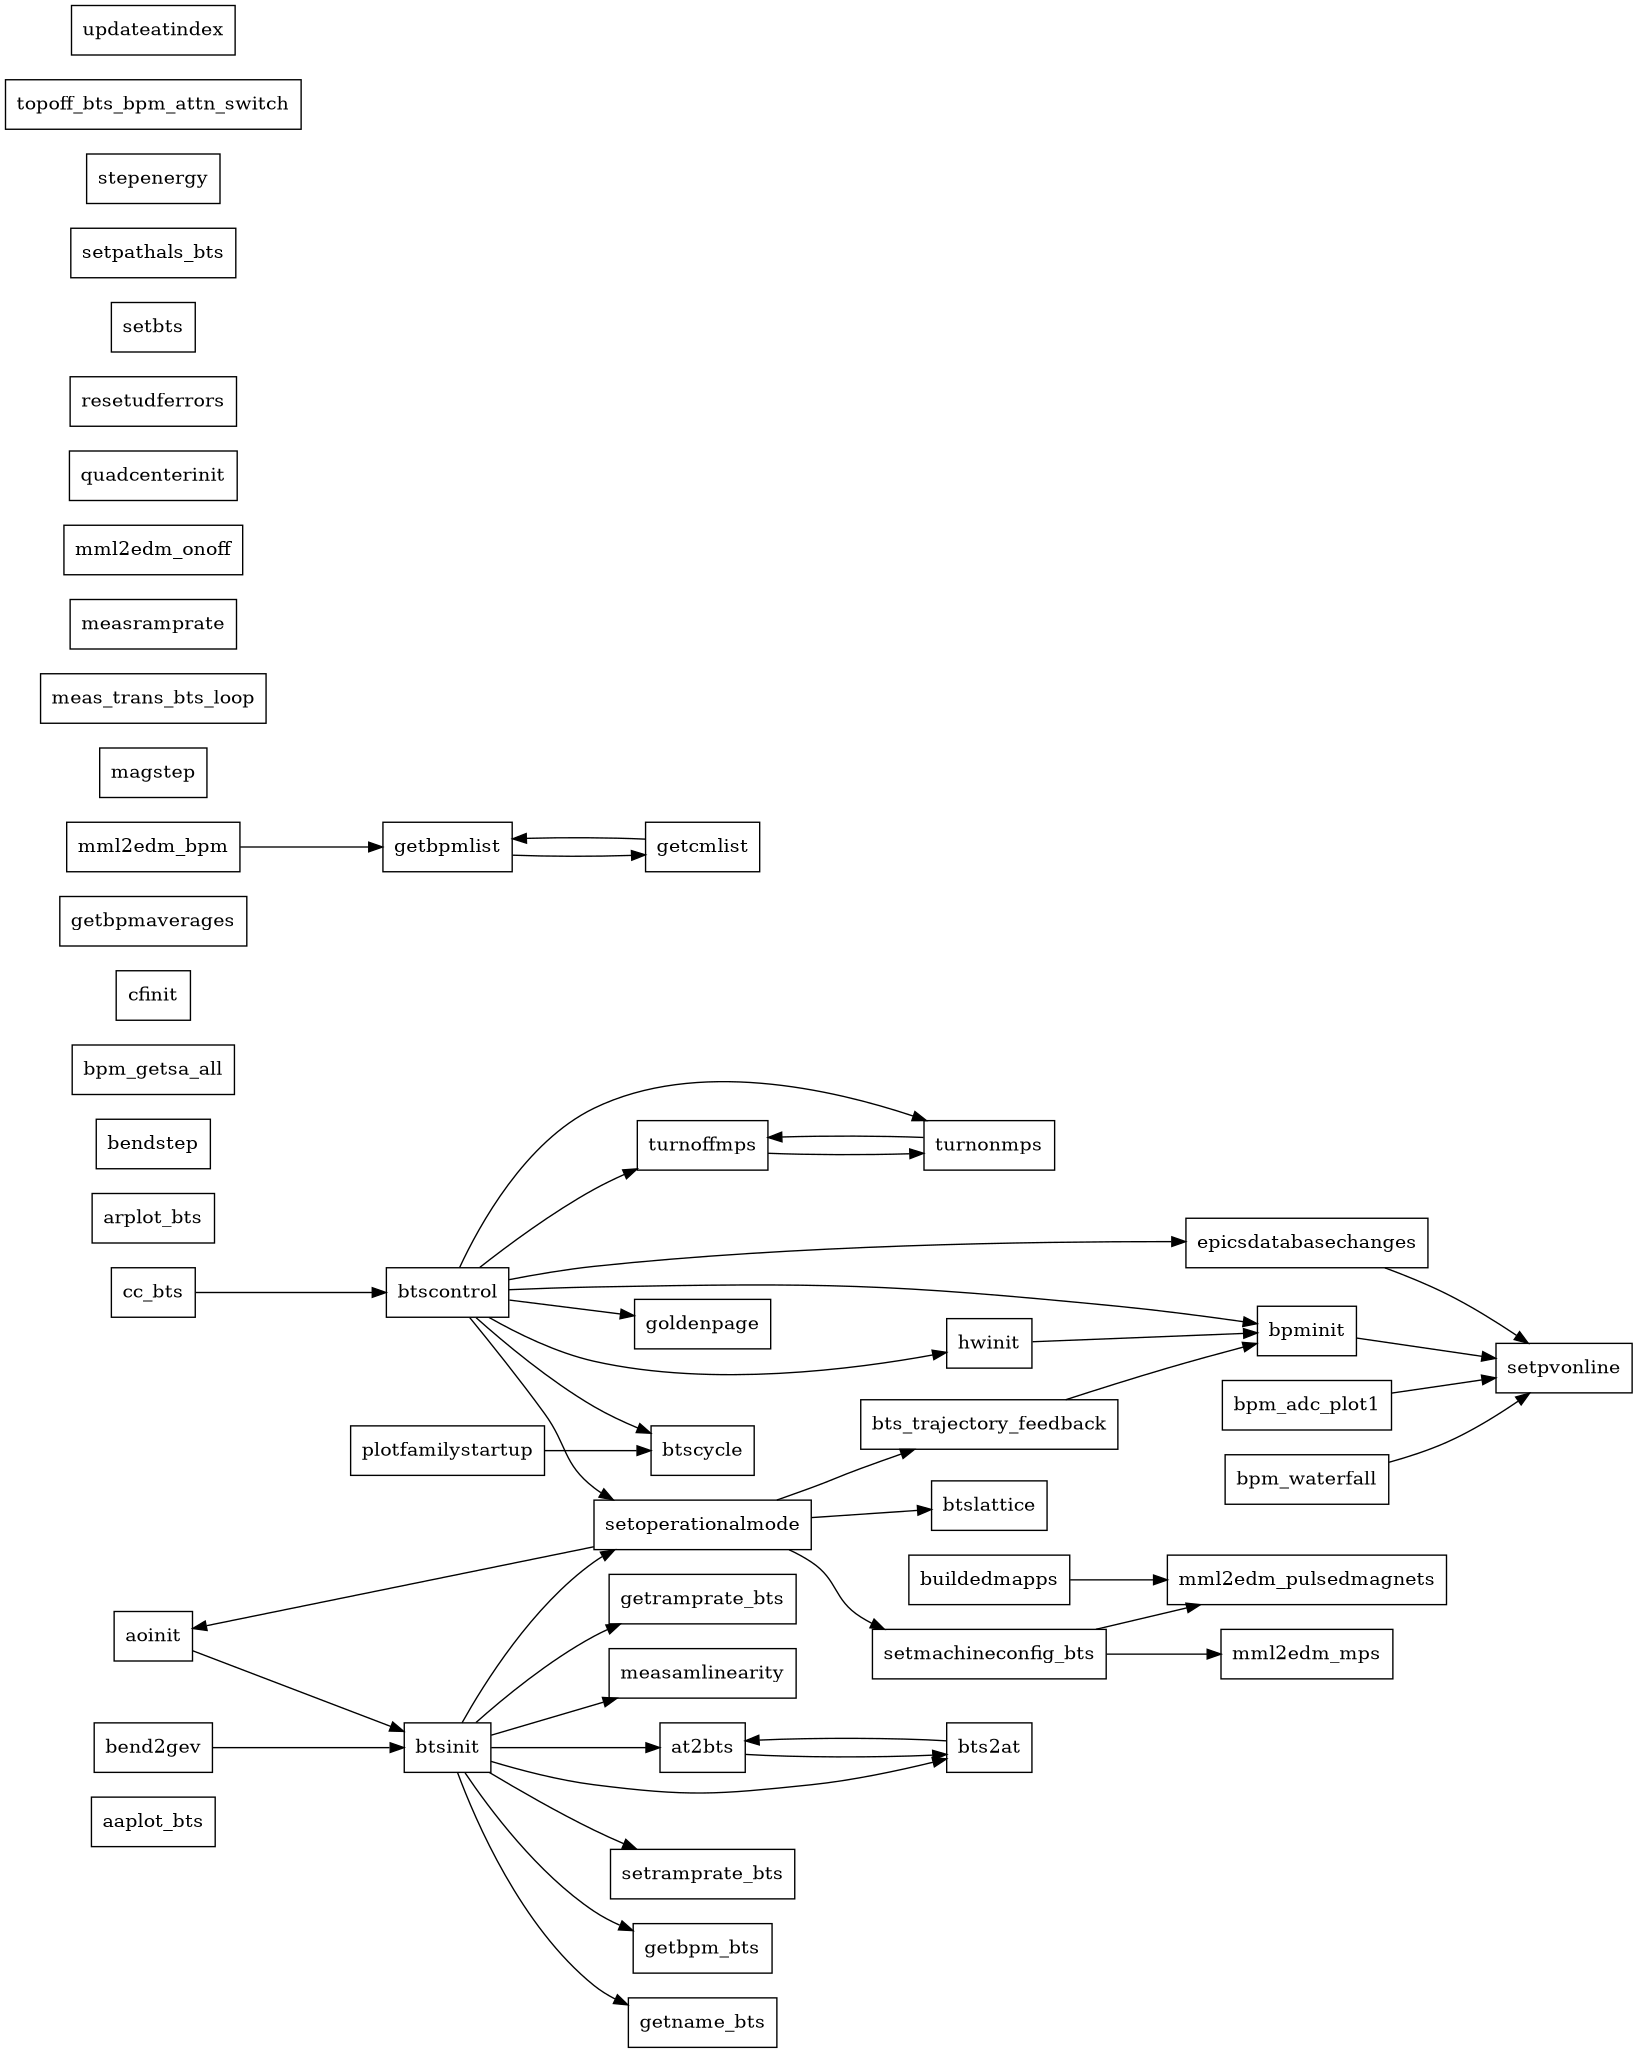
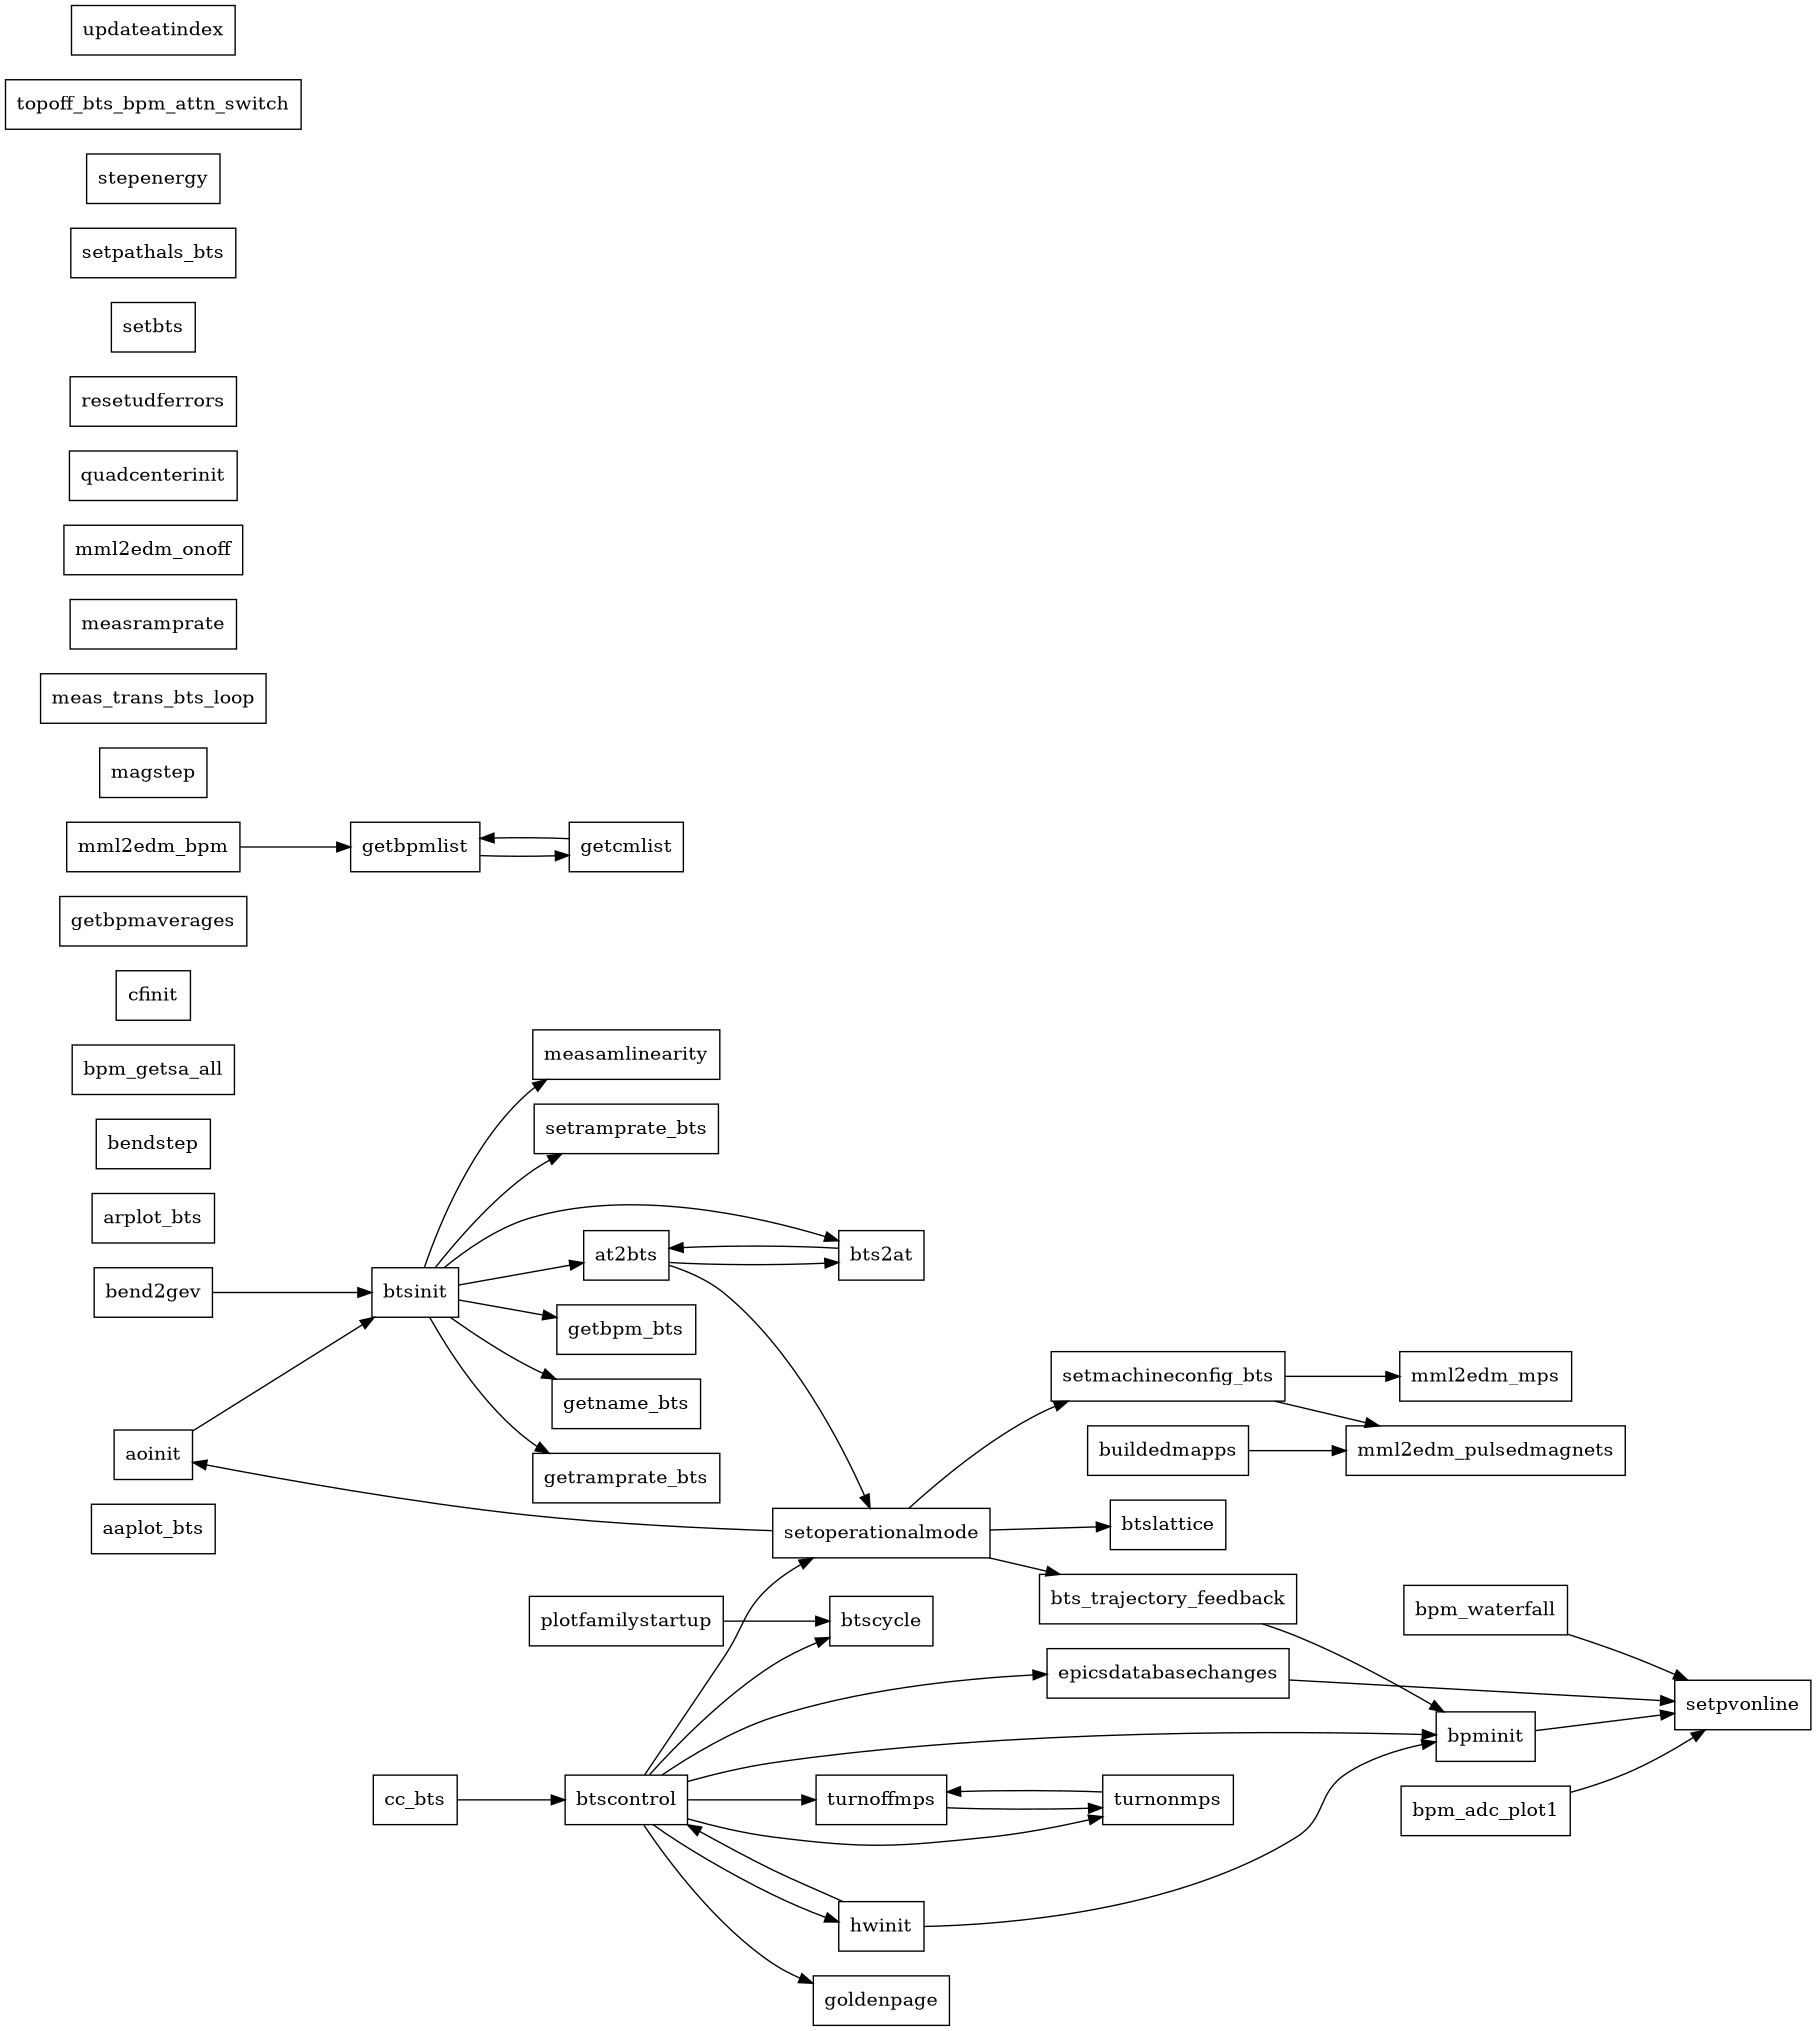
edge "btsinit" -> "setoperationalmode": now "at2bts" -> "setoperationalmode"
edge "hwinit" -> "btscontrol": added
